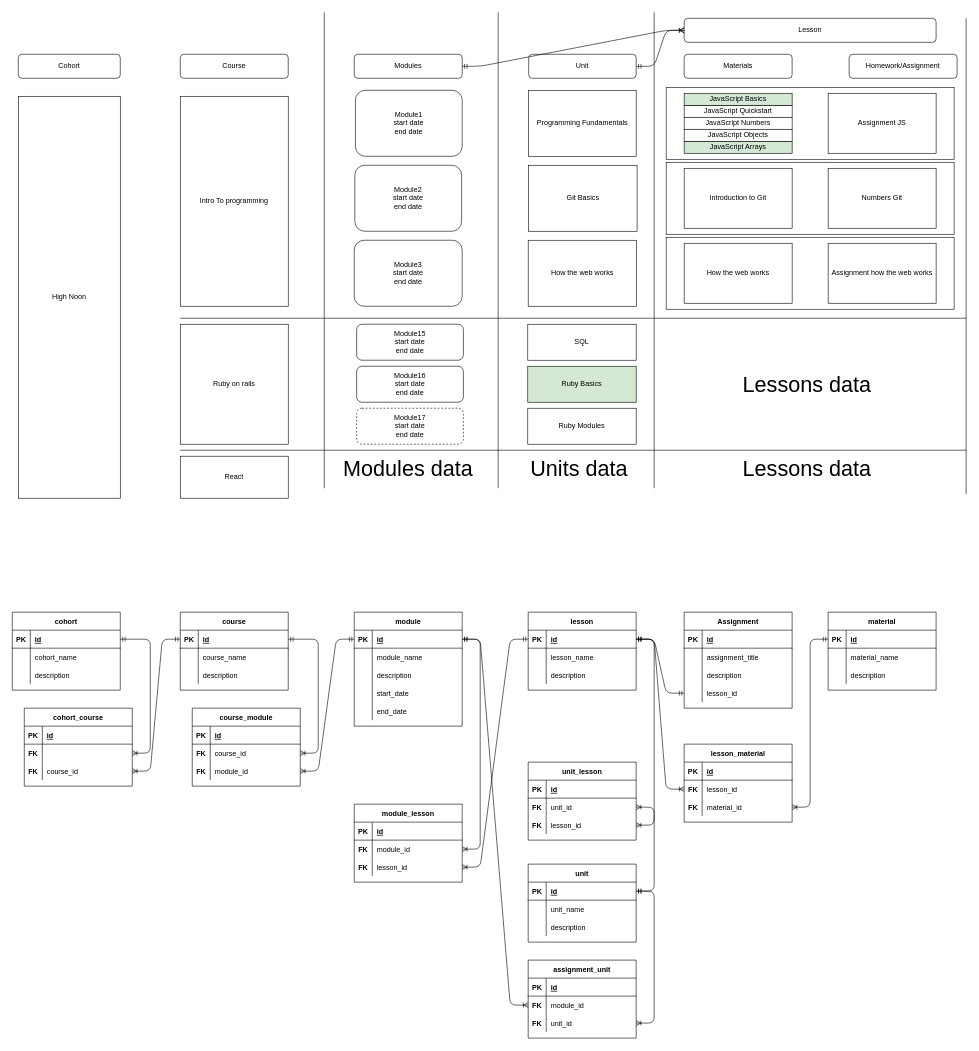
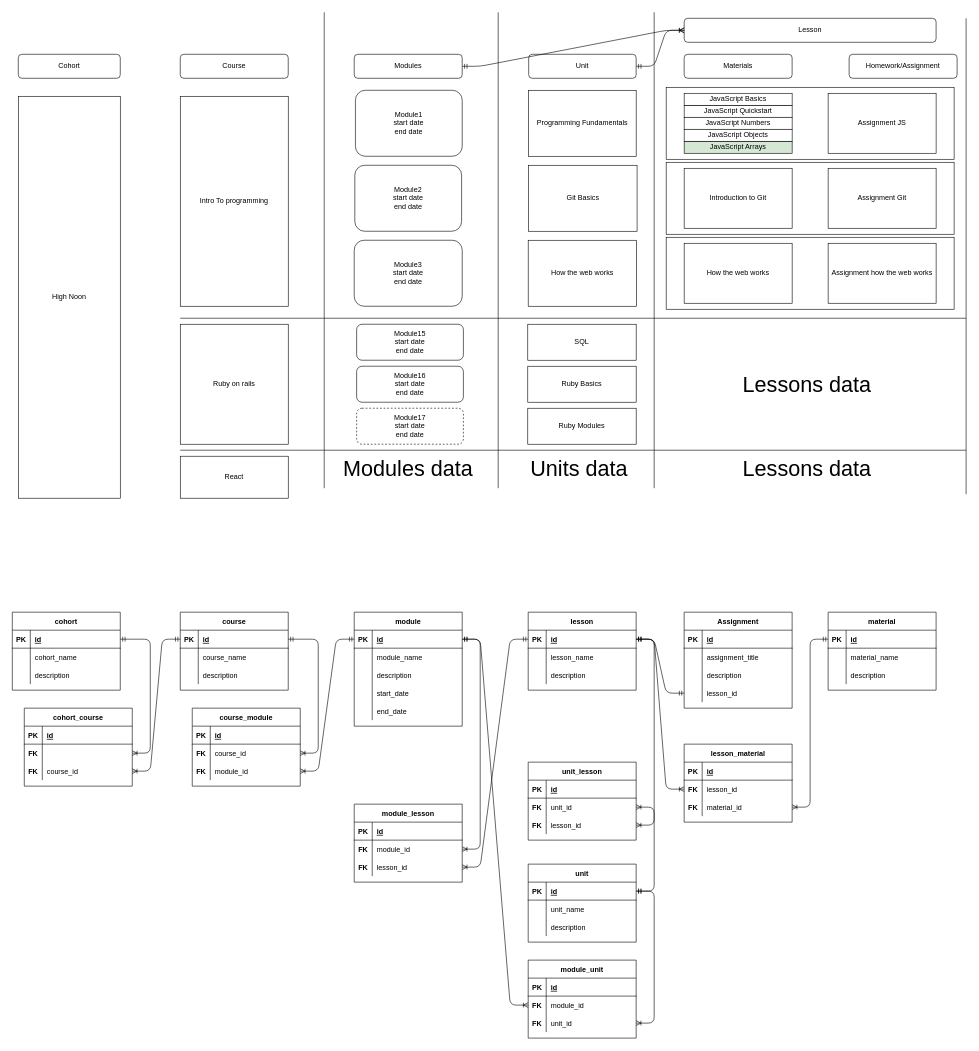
node "JavaScript Basics": fillcolor #d5e8d4 -> #ffffff
node "Numbers Git": label "Numbers Git" -> "Assignment Git"
node "Ruby Basics": fillcolor #d5e8d4 -> #ffffff
node "assignment_unit": label "assignment_unit" -> "module_unit"
